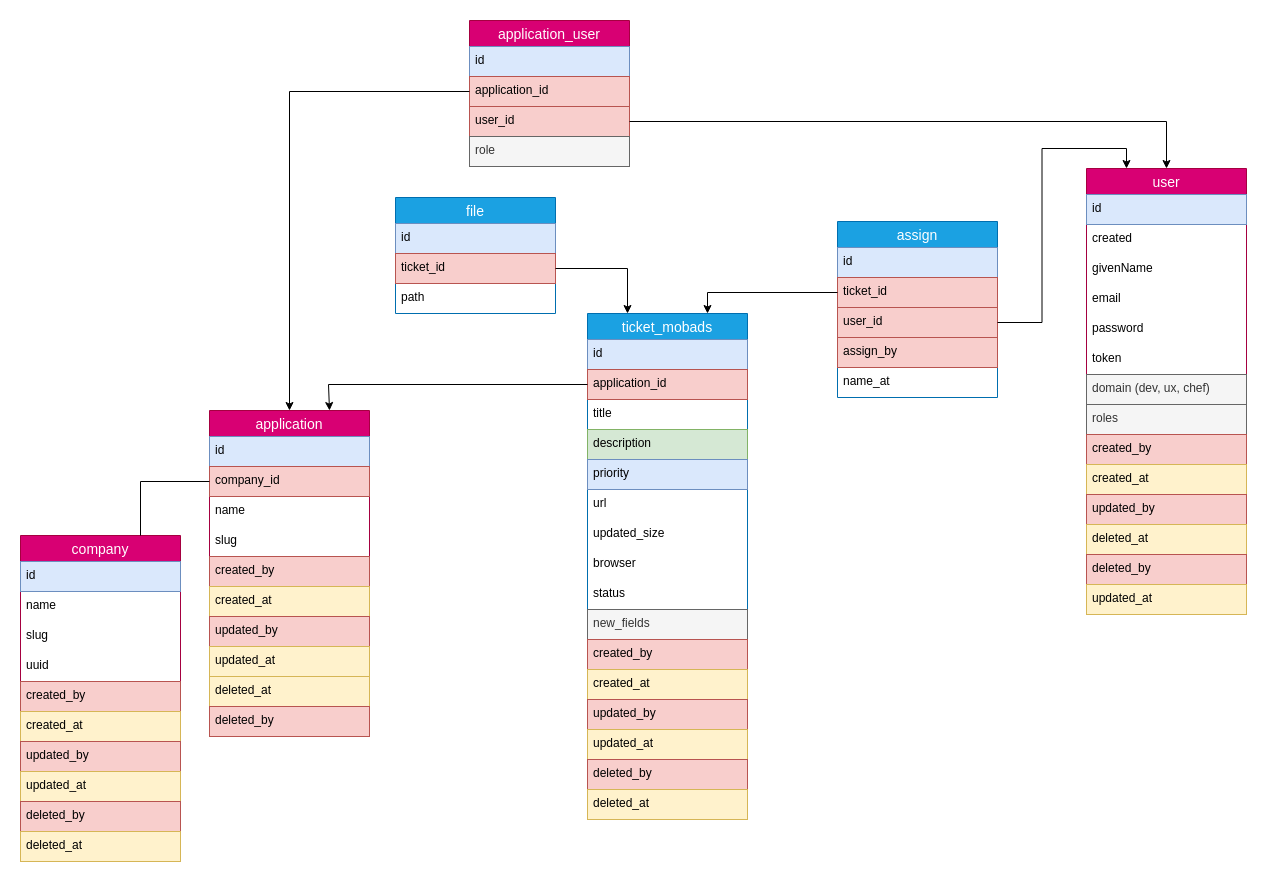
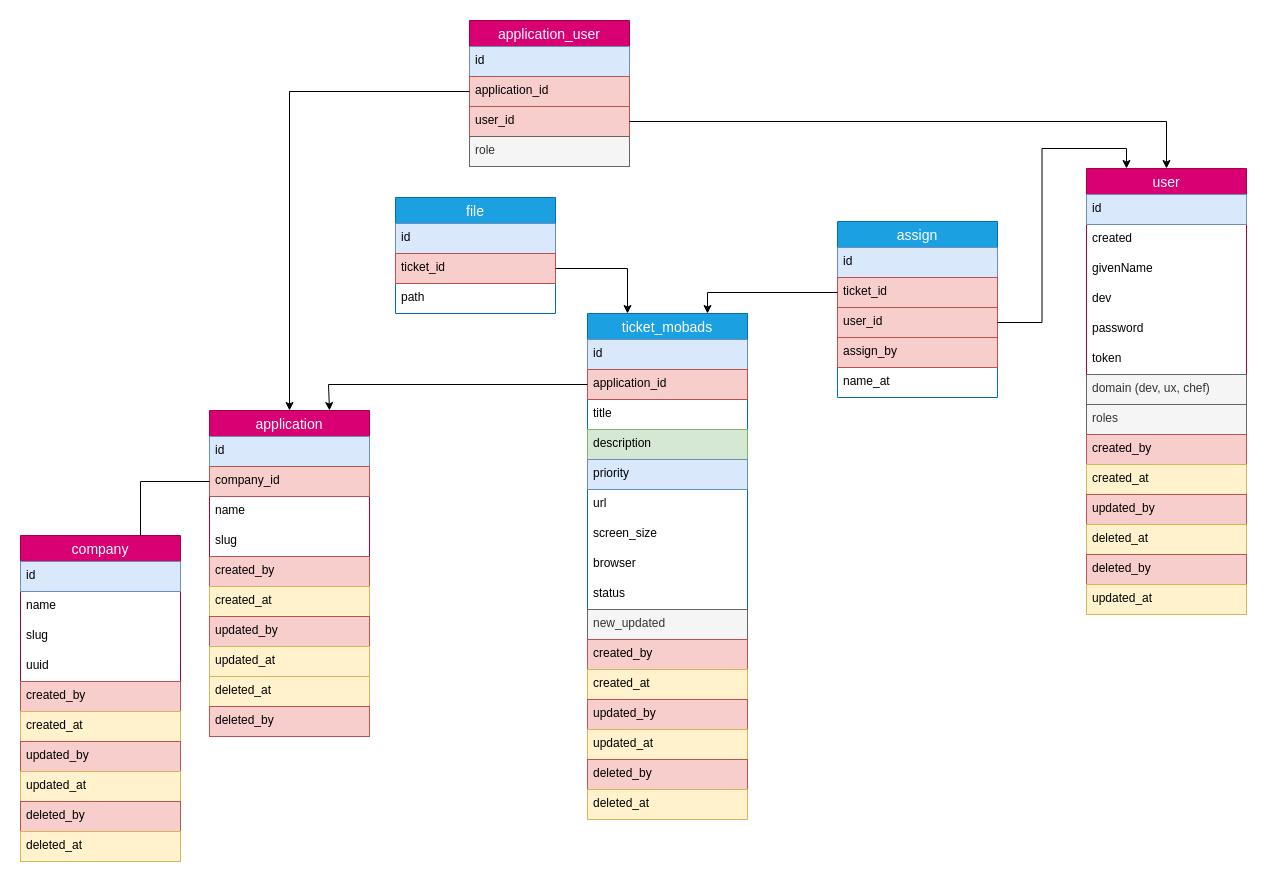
node "email": label "email" -> "dev"
node "updated_size": label "updated_size" -> "screen_size"
node "new_fields": label "new_fields" -> "new_updated"
